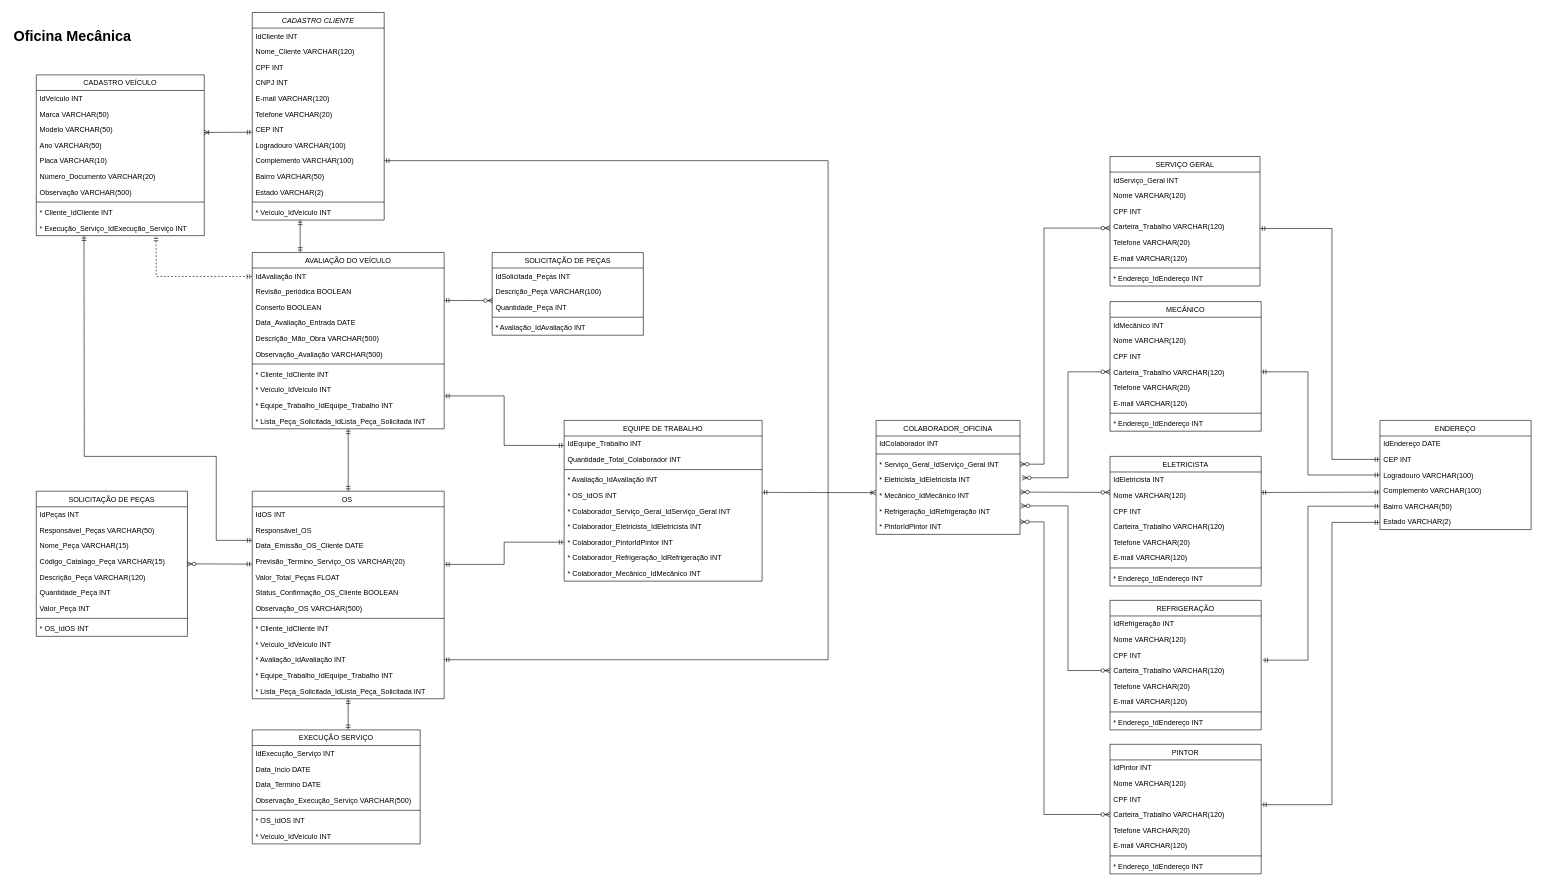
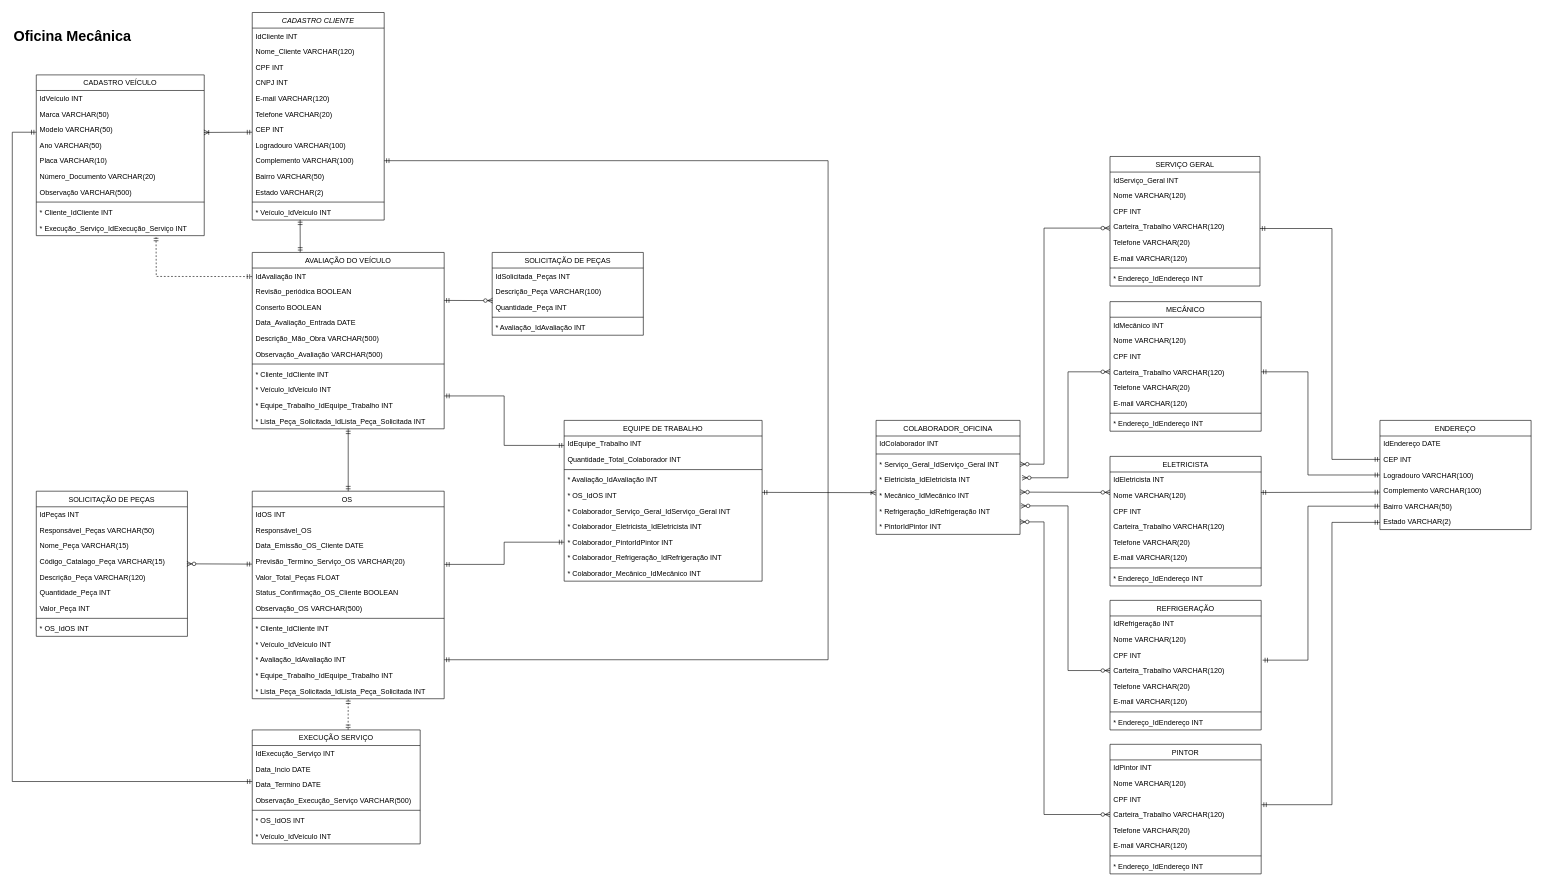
edge "* Execução_Serviço_IdExecução_Serviço INT" -- "Data_Emissão_OS_Cliente DATE": removed
edge "Modelo VARCHAR(50)" -- "Data_Termino DATE": added
edge "OS" -- "EXECUÇÃO SERVIÇO": style solid -> dashed
